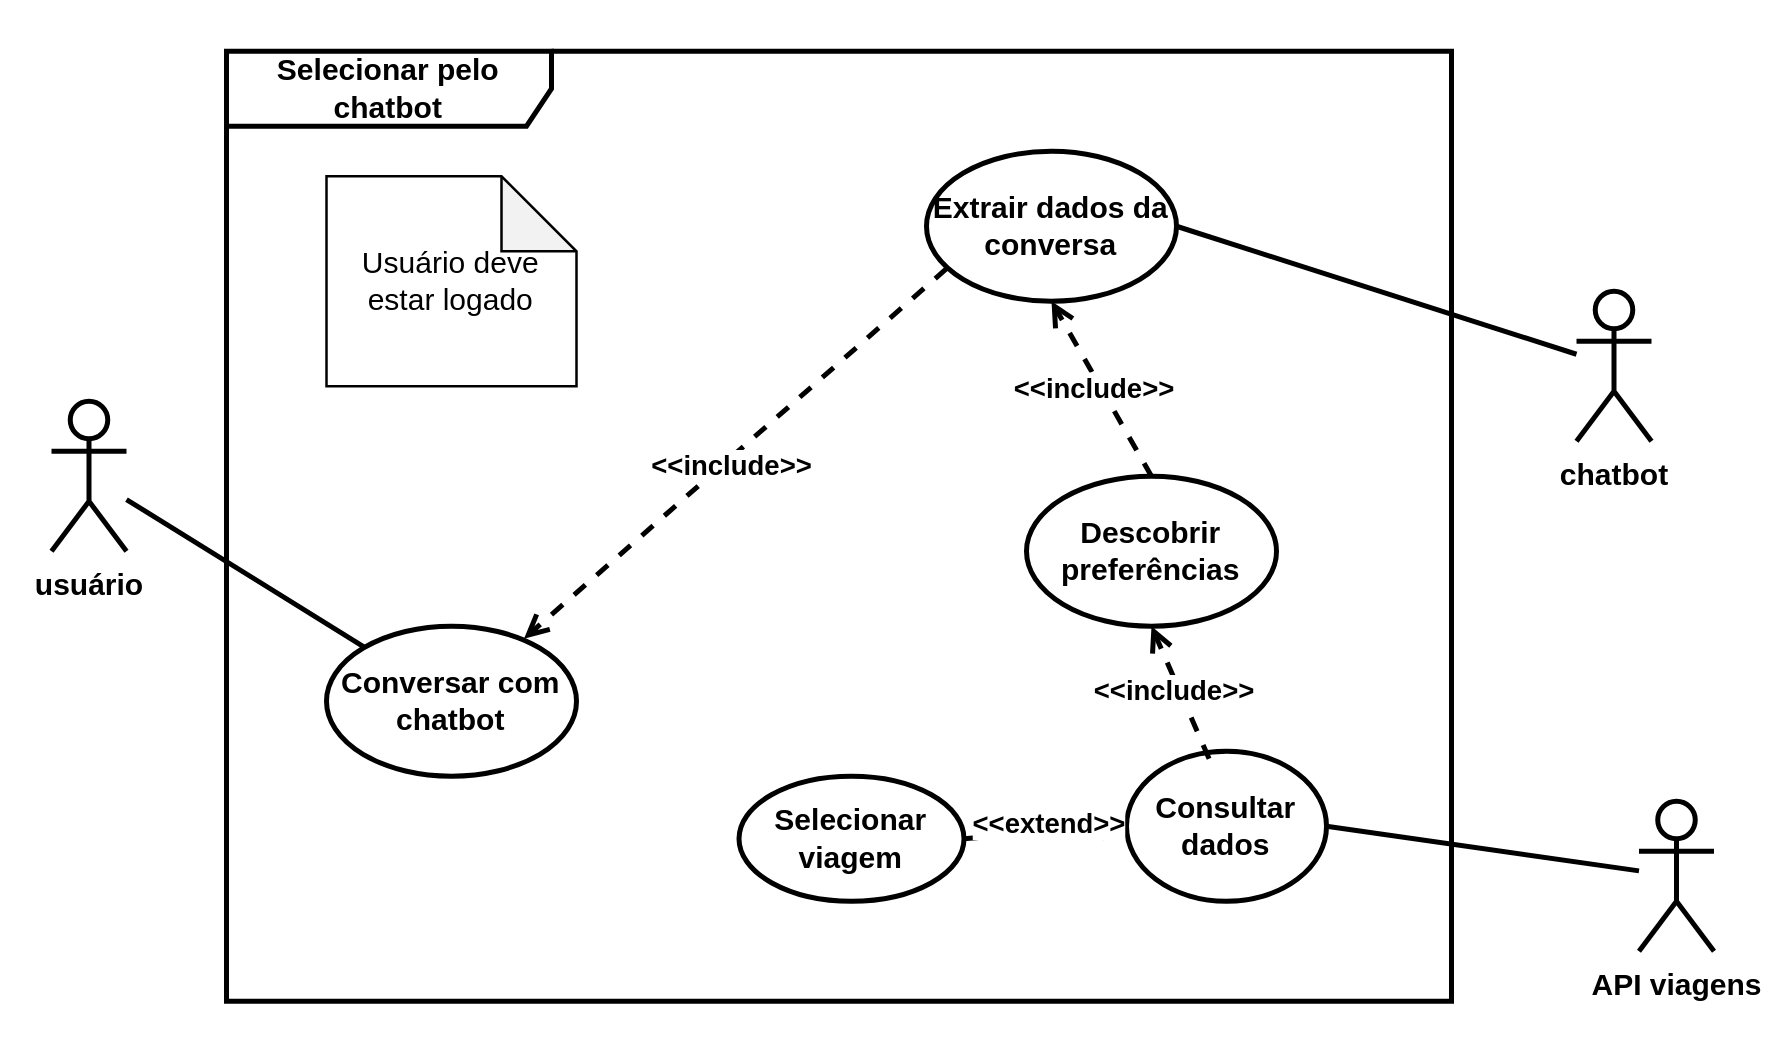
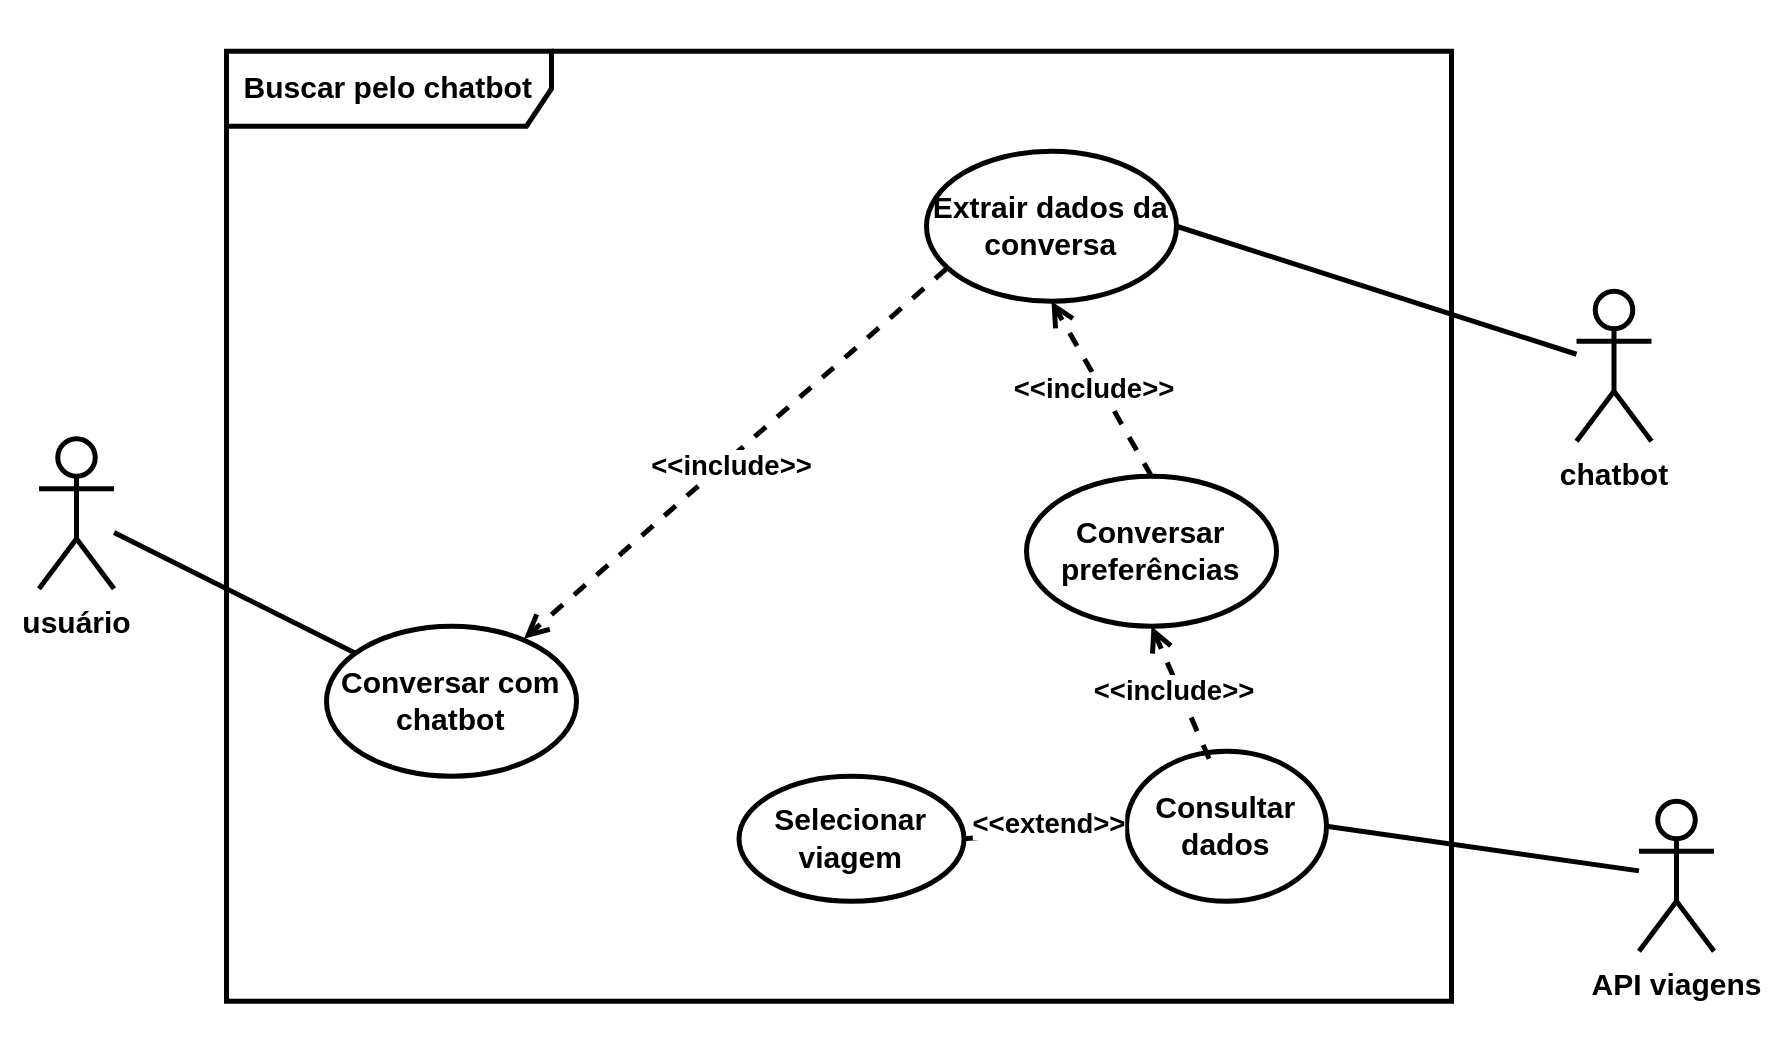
node "Selecionar pelo chatbot": label "Selecionar pelo chatbot" -> "Buscar pelo chatbot"
node "Usuário deve estar logado": removed
node "usuário": moved (89, 476) -> (76, 514)
node "Descobrir preferências": label "Descobrir preferências" -> "Conversar preferências"
